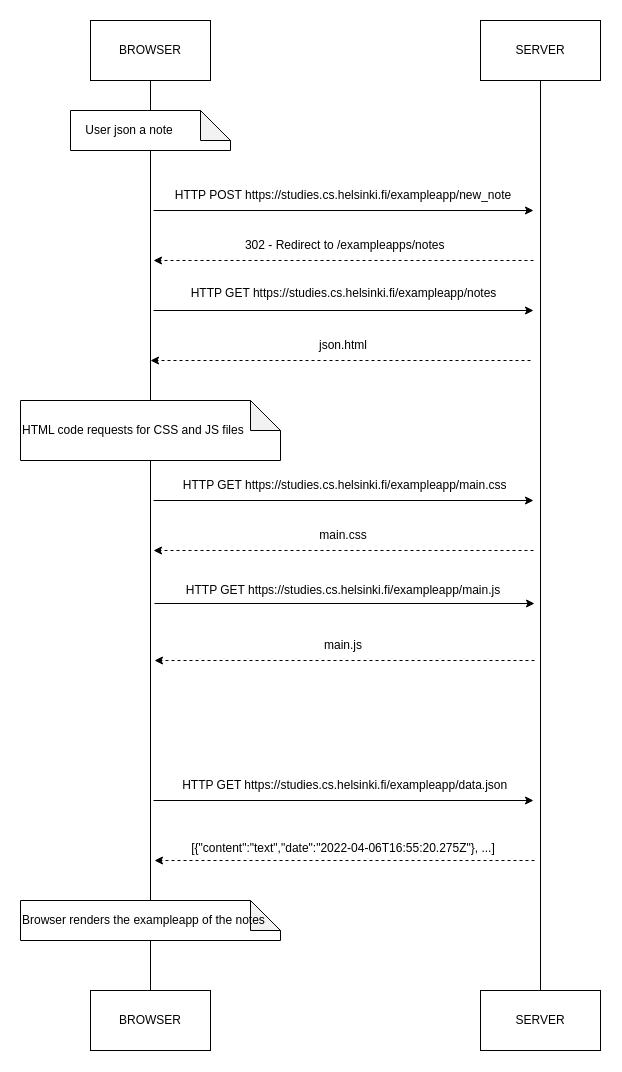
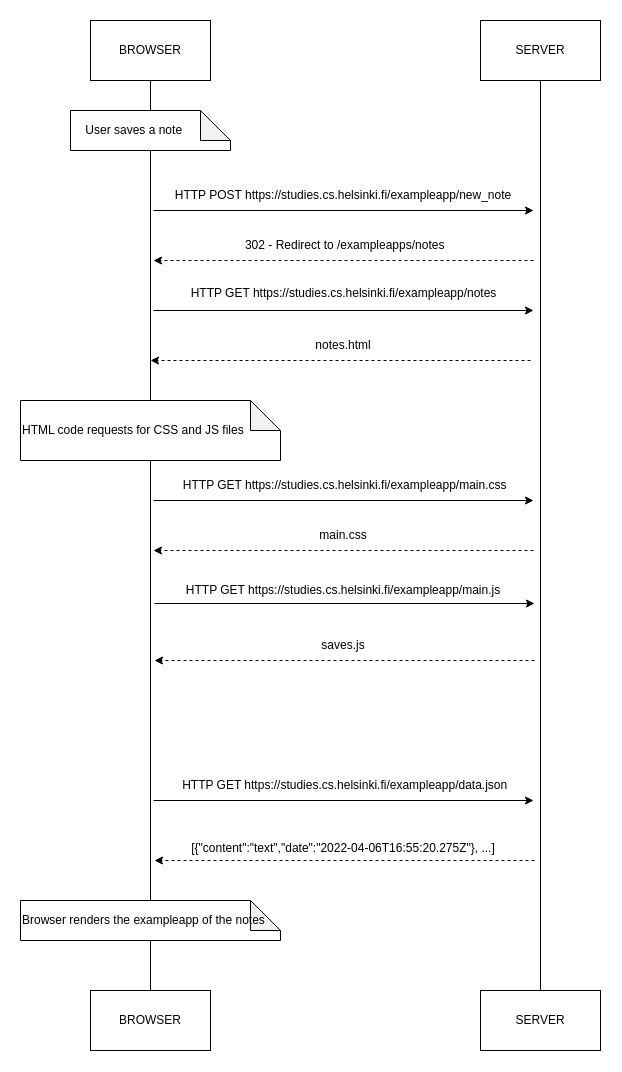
node "User json a note": label "User json a note" -> "User saves a note"
node "json.html": label "json.html" -> "notes.html"
node "main.js": label "main.js" -> "saves.js"
